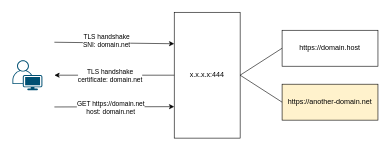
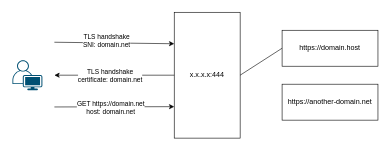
edge "x.x.x.x:444" -- "https://another-domain.net": removed
node "https://another-domain.net": fillcolor #fff2cc -> #ffffff
